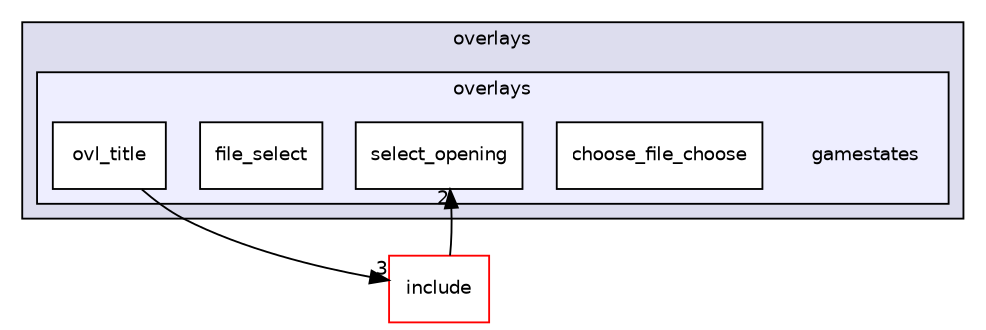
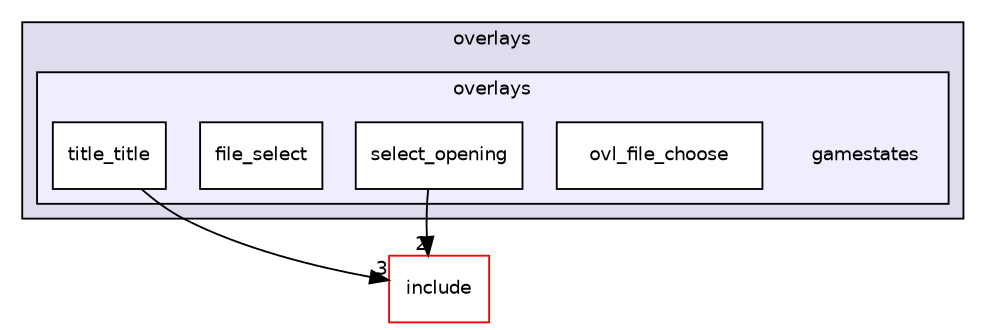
node "ovl_title": label "ovl_title" -> "title_title"
node "choose_file_choose": label "choose_file_choose" -> "ovl_file_choose"
edge "include" -> "select_opening": reversed
